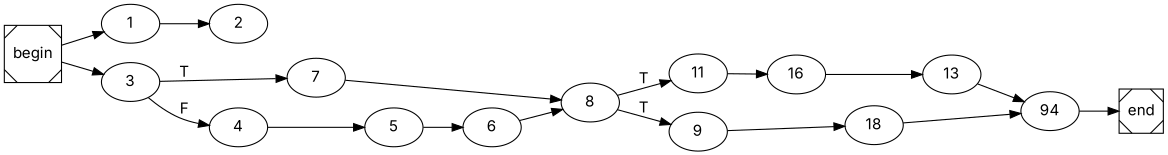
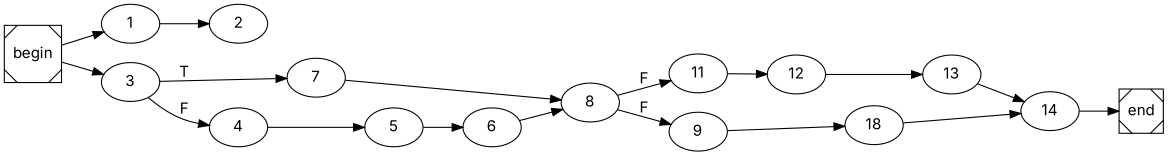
node "16": label "16" -> "12"
edge "8" -> "11": label "T" -> "F"
edge "8" -> "9": label "T" -> "F"
node "94": label "94" -> "14"
